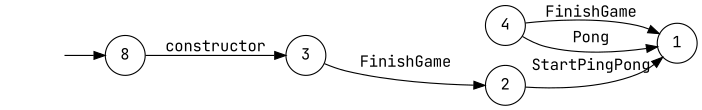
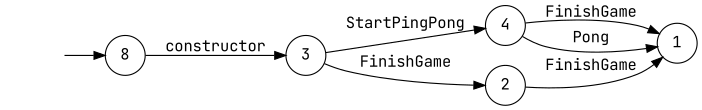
edge "3" -> "4": added, label "StartPingPong"
edge "2" -> "1": label "StartPingPong" -> "FinishGame"
